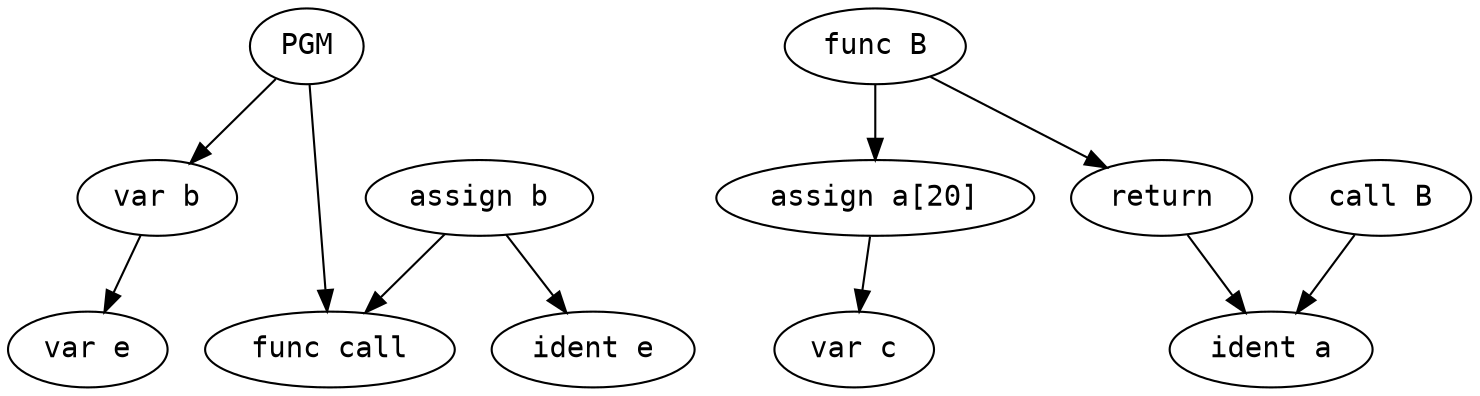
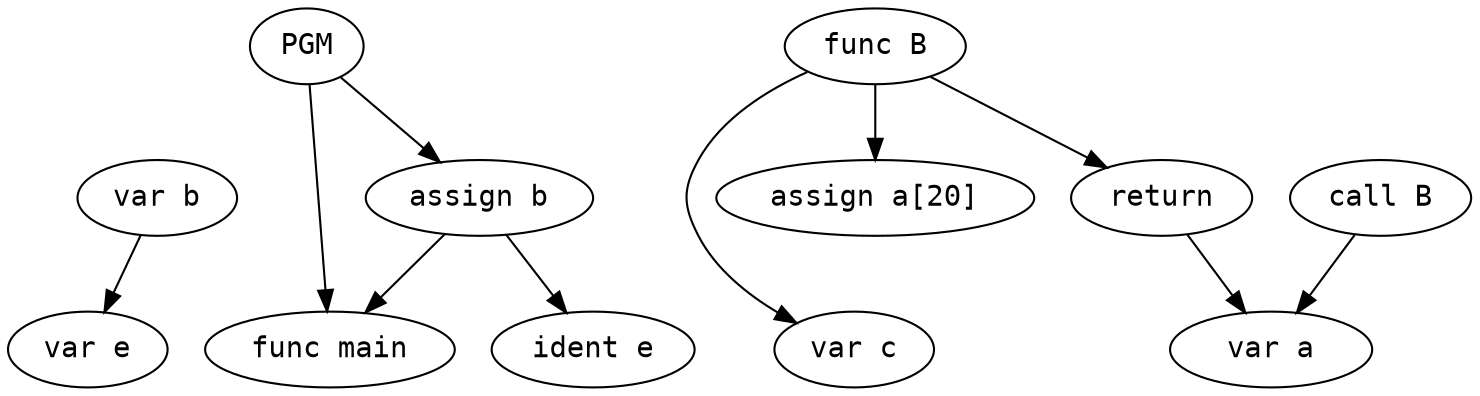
edge "PGM" -> "var b": now "PGM" -> "assign b"
edge "assign a[20]" -> "var c": now "func B" -> "var c"
node "func call": label "func call" -> "func main"
node "ident a": label "ident a" -> "var a"
